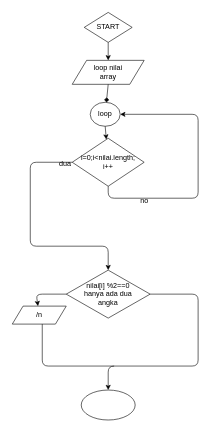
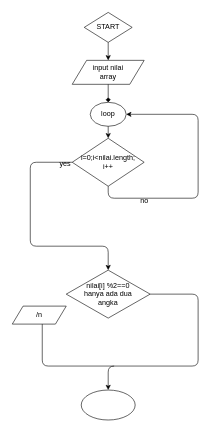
node "loop nilai array": label "loop nilai array" -> "input nilai array"
node "loop": size 30x24 -> 36x24
node "dua": label "dua" -> "yes"
edge "nilai[i] %2==0 hanya ada dua angka" -> "/n": removed
